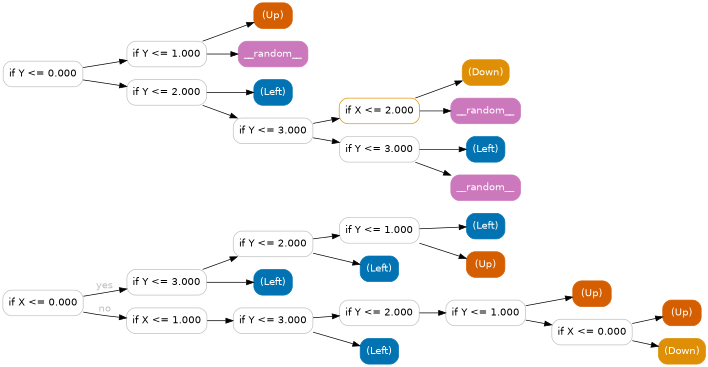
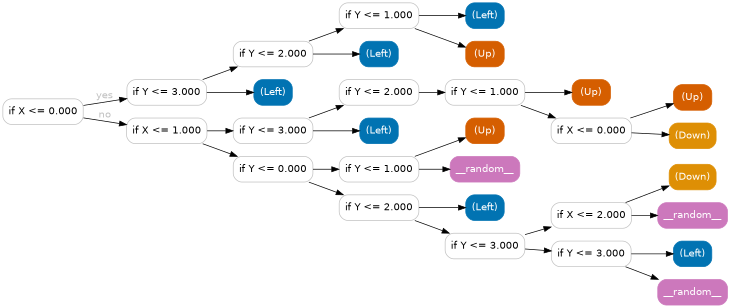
node "if X <= 2.000": color #de8f05 -> gray
edge "if X <= 1.000" -> "if Y <= 0.000": added
